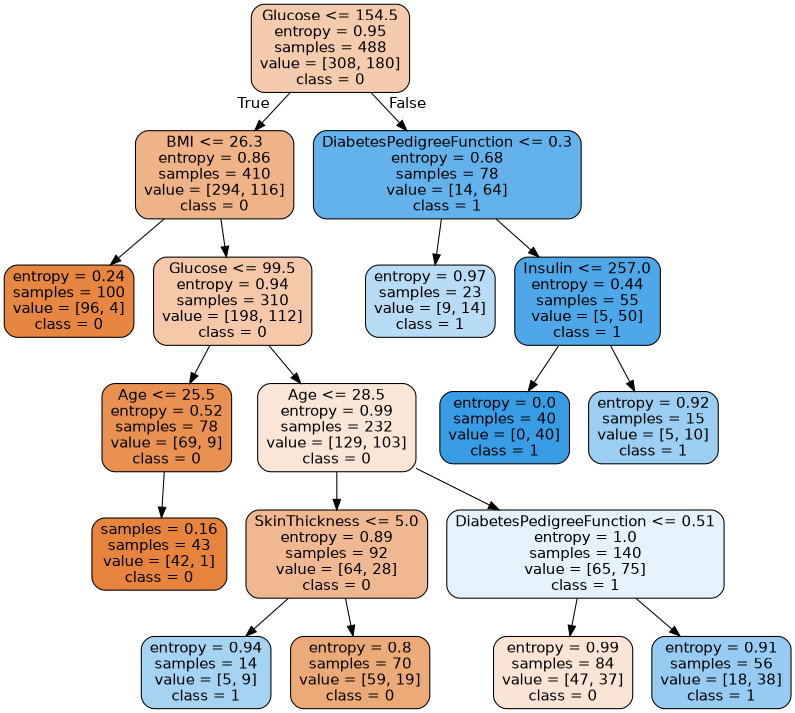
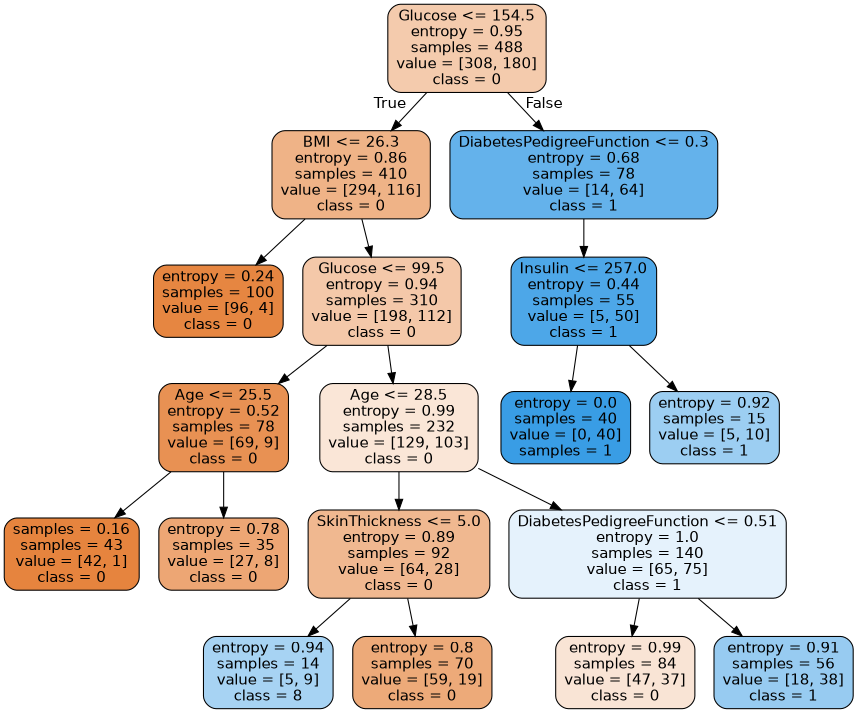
node "entropy = 0.97 samples = 23 value = [9, 14] class = 1": removed
node "entropy = 0.0 samples = 40 value = [0, 40] class = 1": label "entropy = 0.0 samples = 40 value = [0, 40] class = 1" -> "entropy = 0.0 samples = 40 value = [0, 40] samples = 1"
node "entropy = 0.78 samples = 35 value = [27, 8] class = 0": added
node "entropy = 0.94 samples = 14 value = [5, 9] class = 1": label "entropy = 0.94 samples = 14 value = [5, 9] class = 1" -> "entropy = 0.94 samples = 14 value = [5, 9] class = 8"
